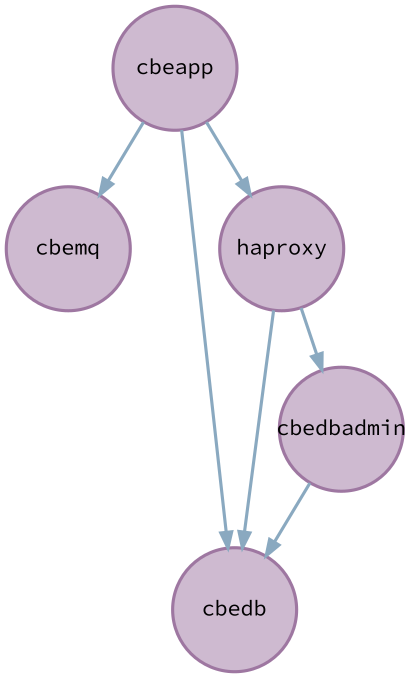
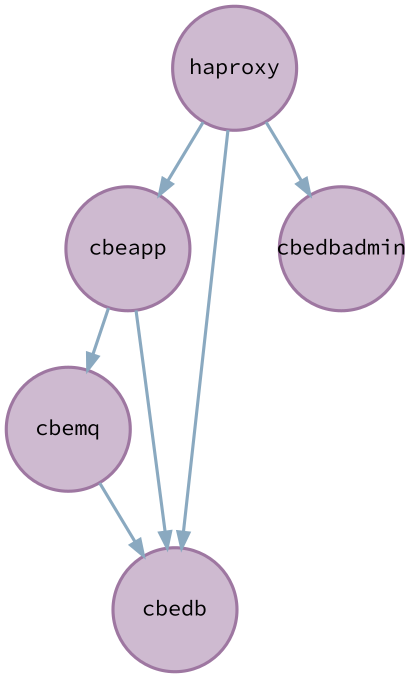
edge "cbeapp" -> "haproxy": reversed
edge "cbedbadmin" -> "cbedb": now "cbemq" -> "cbedb"
